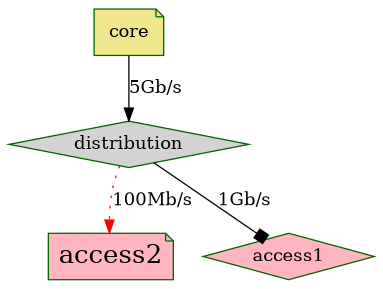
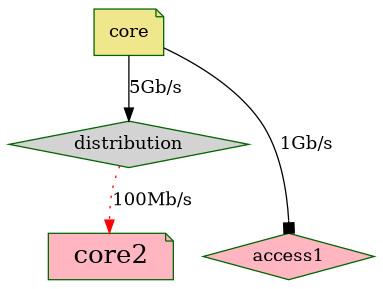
edge "distribution" -> "access1": now "core" -> "access1"
node "access2": label "access2" -> "core2"
